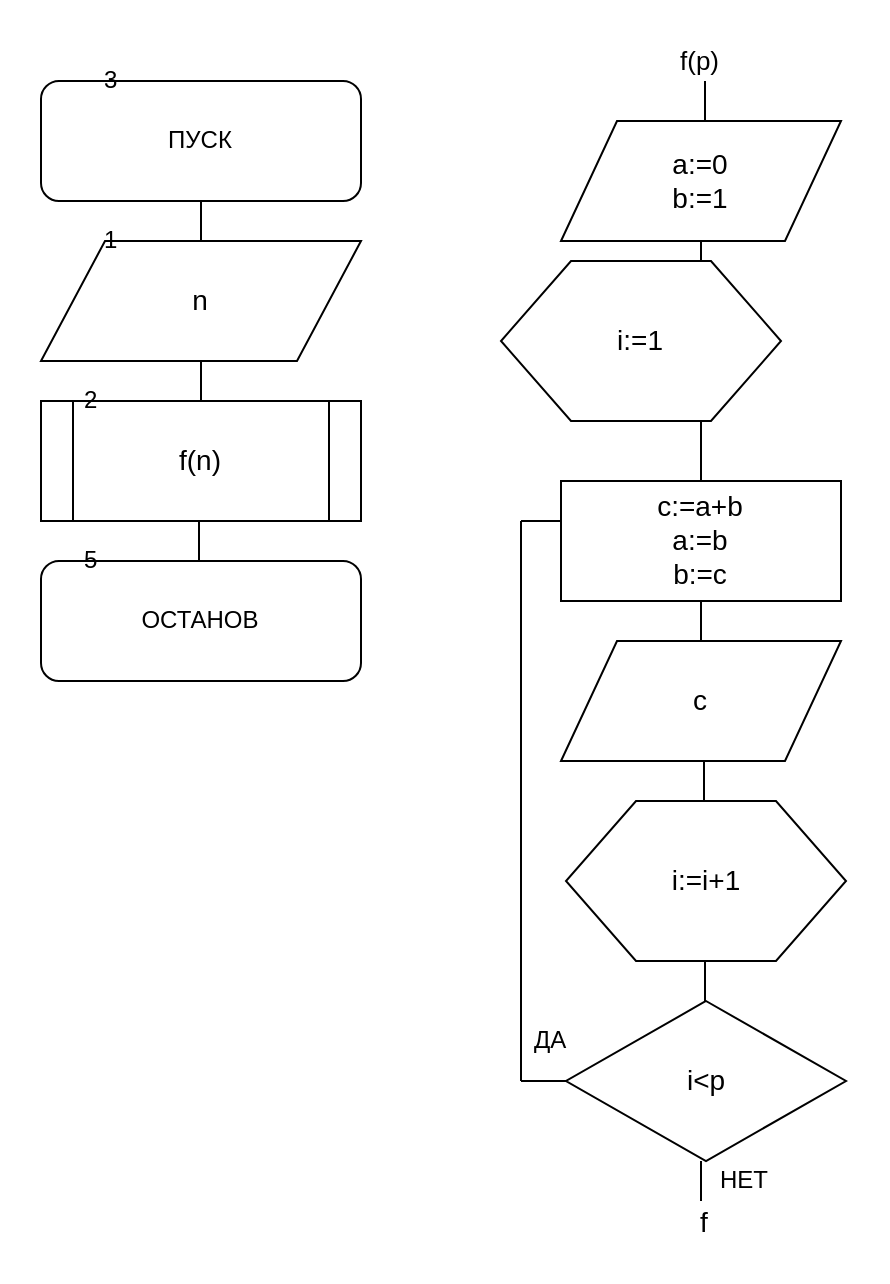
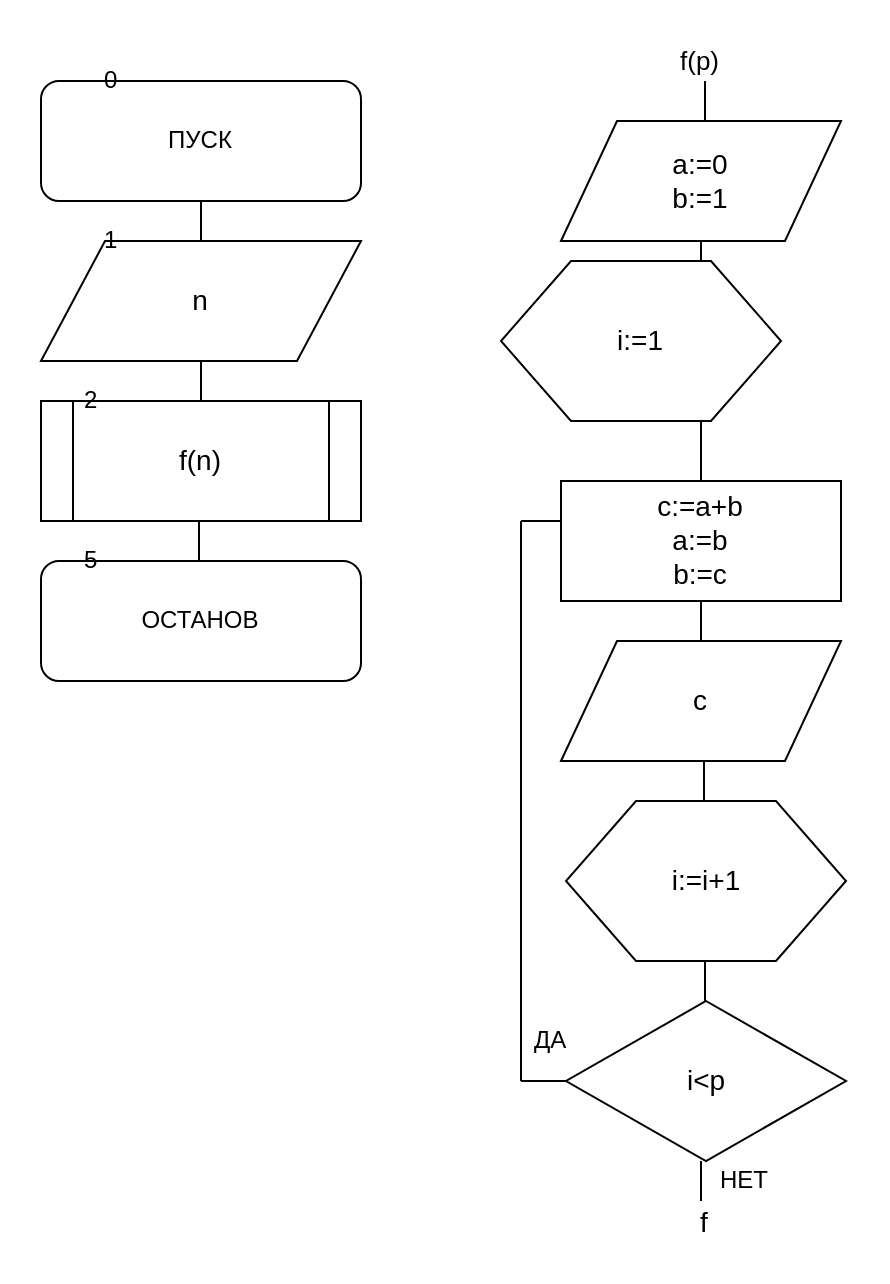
node "3": label "3" -> "0"
